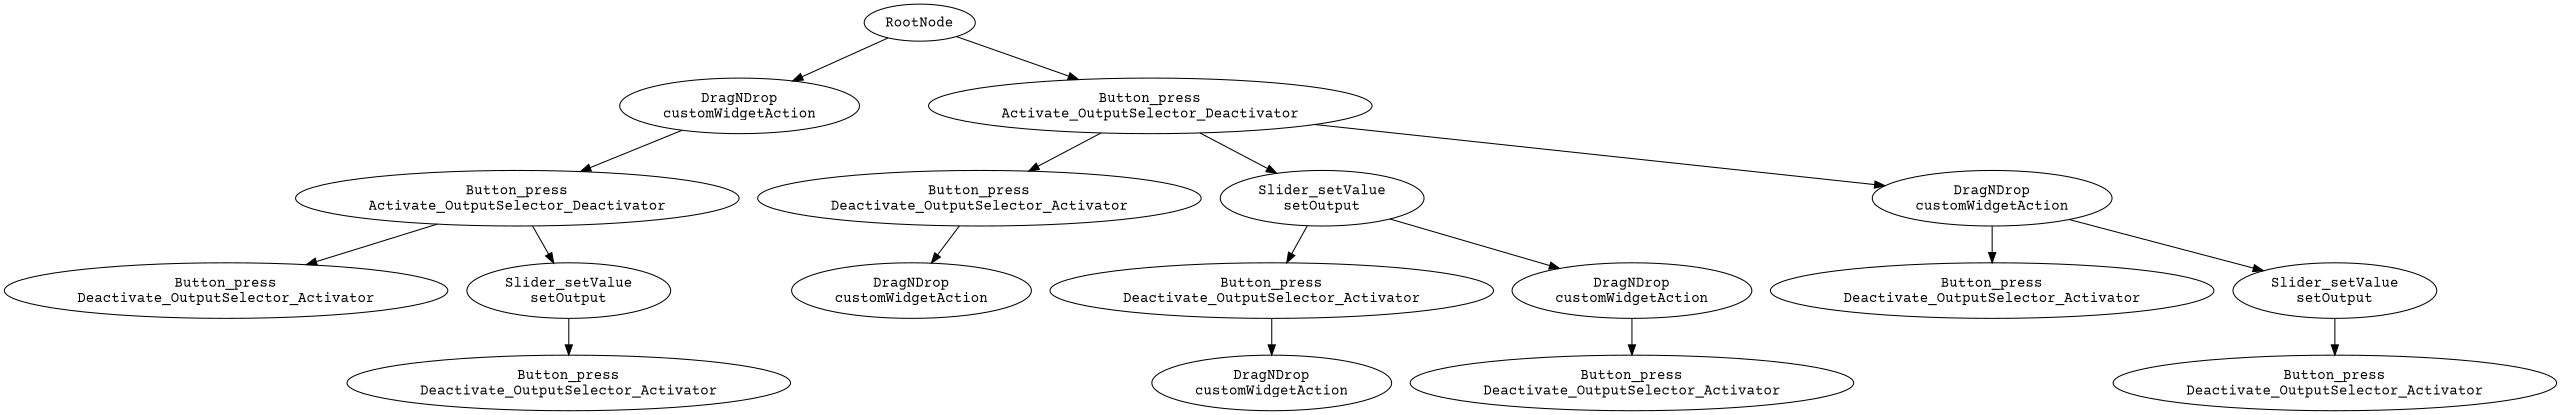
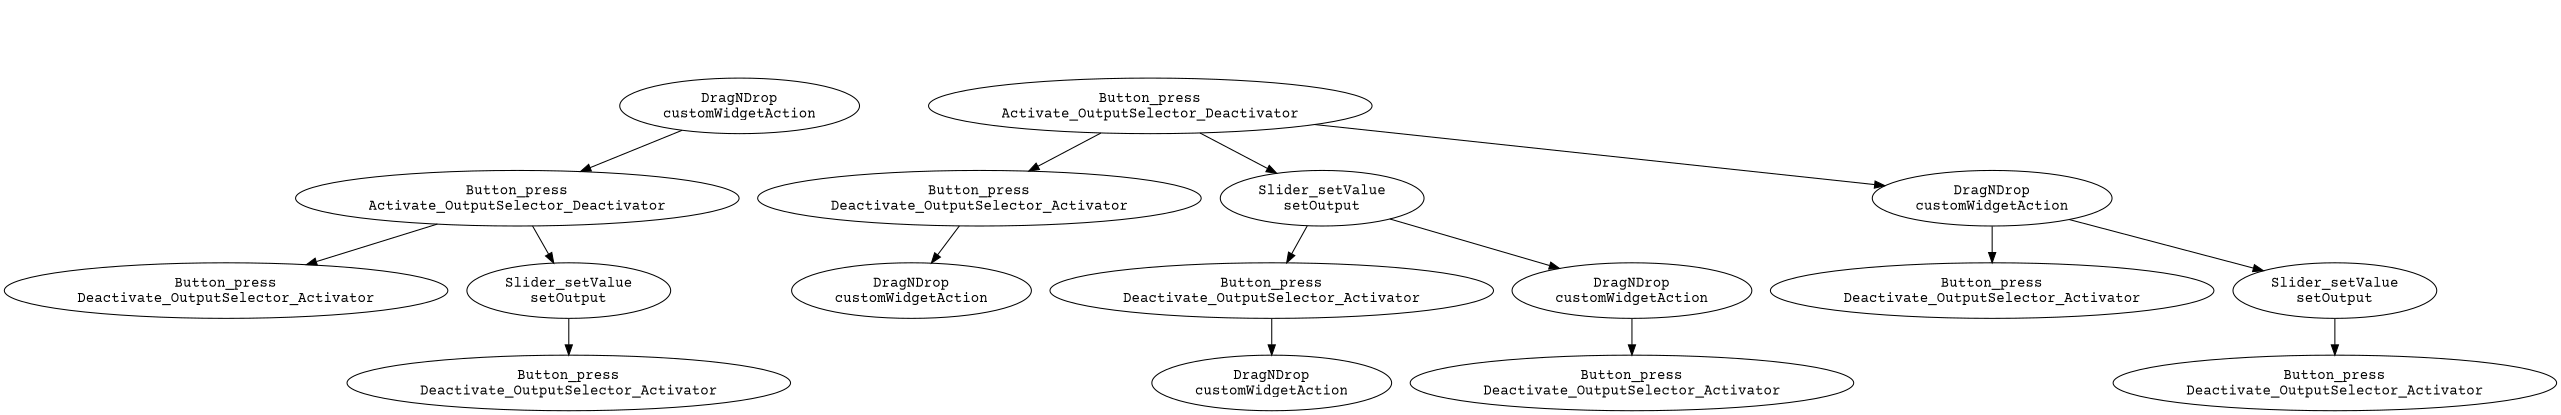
node "RootNode": removed
